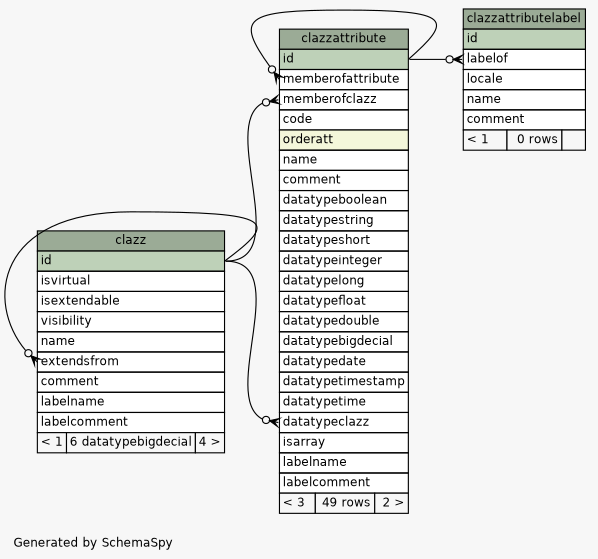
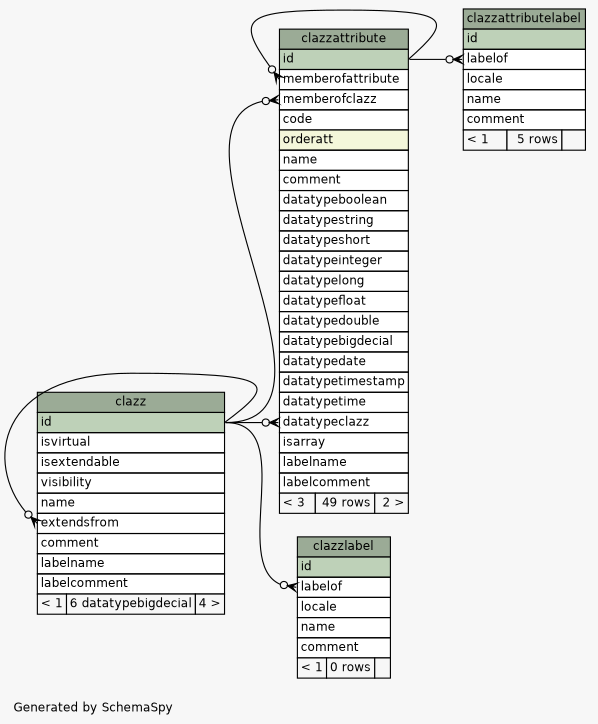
node "clazzattributelabel": text "0 rows" -> "5 rows"
node "clazzlabel": added
